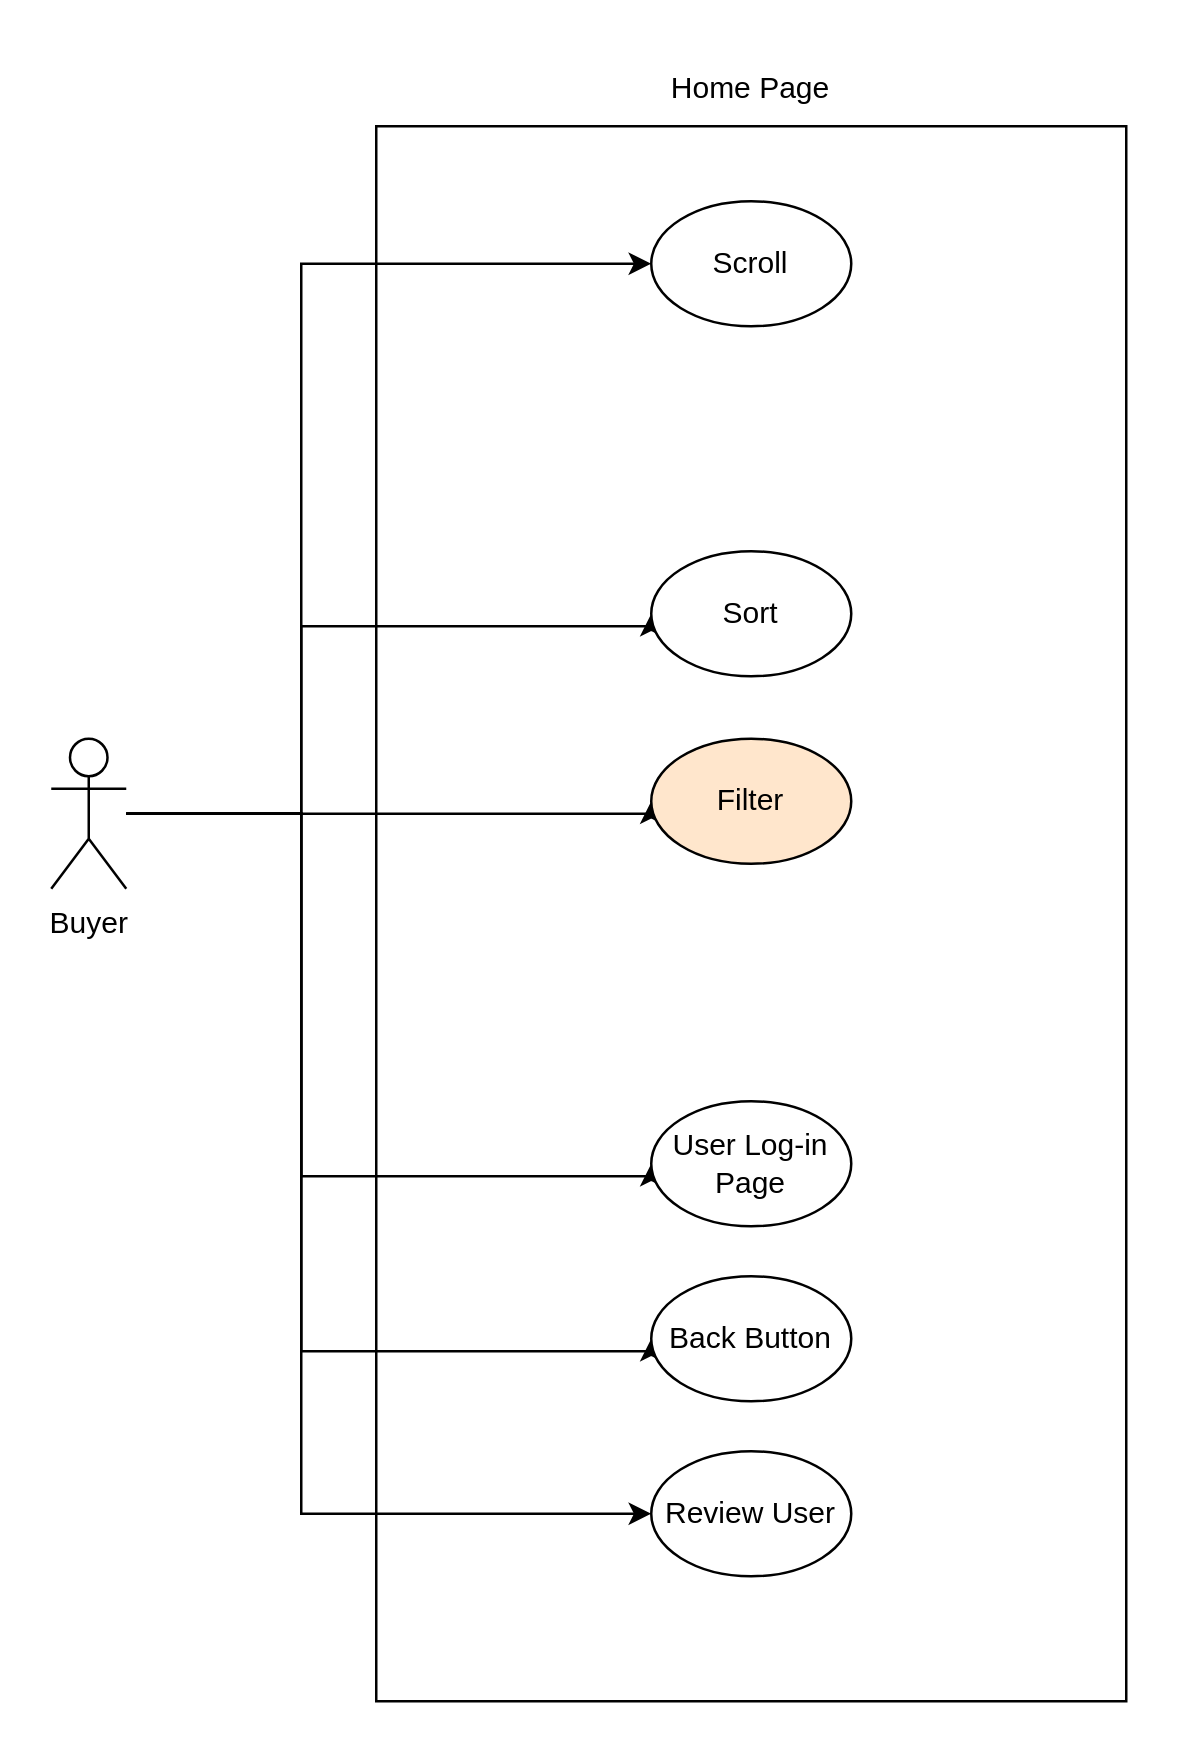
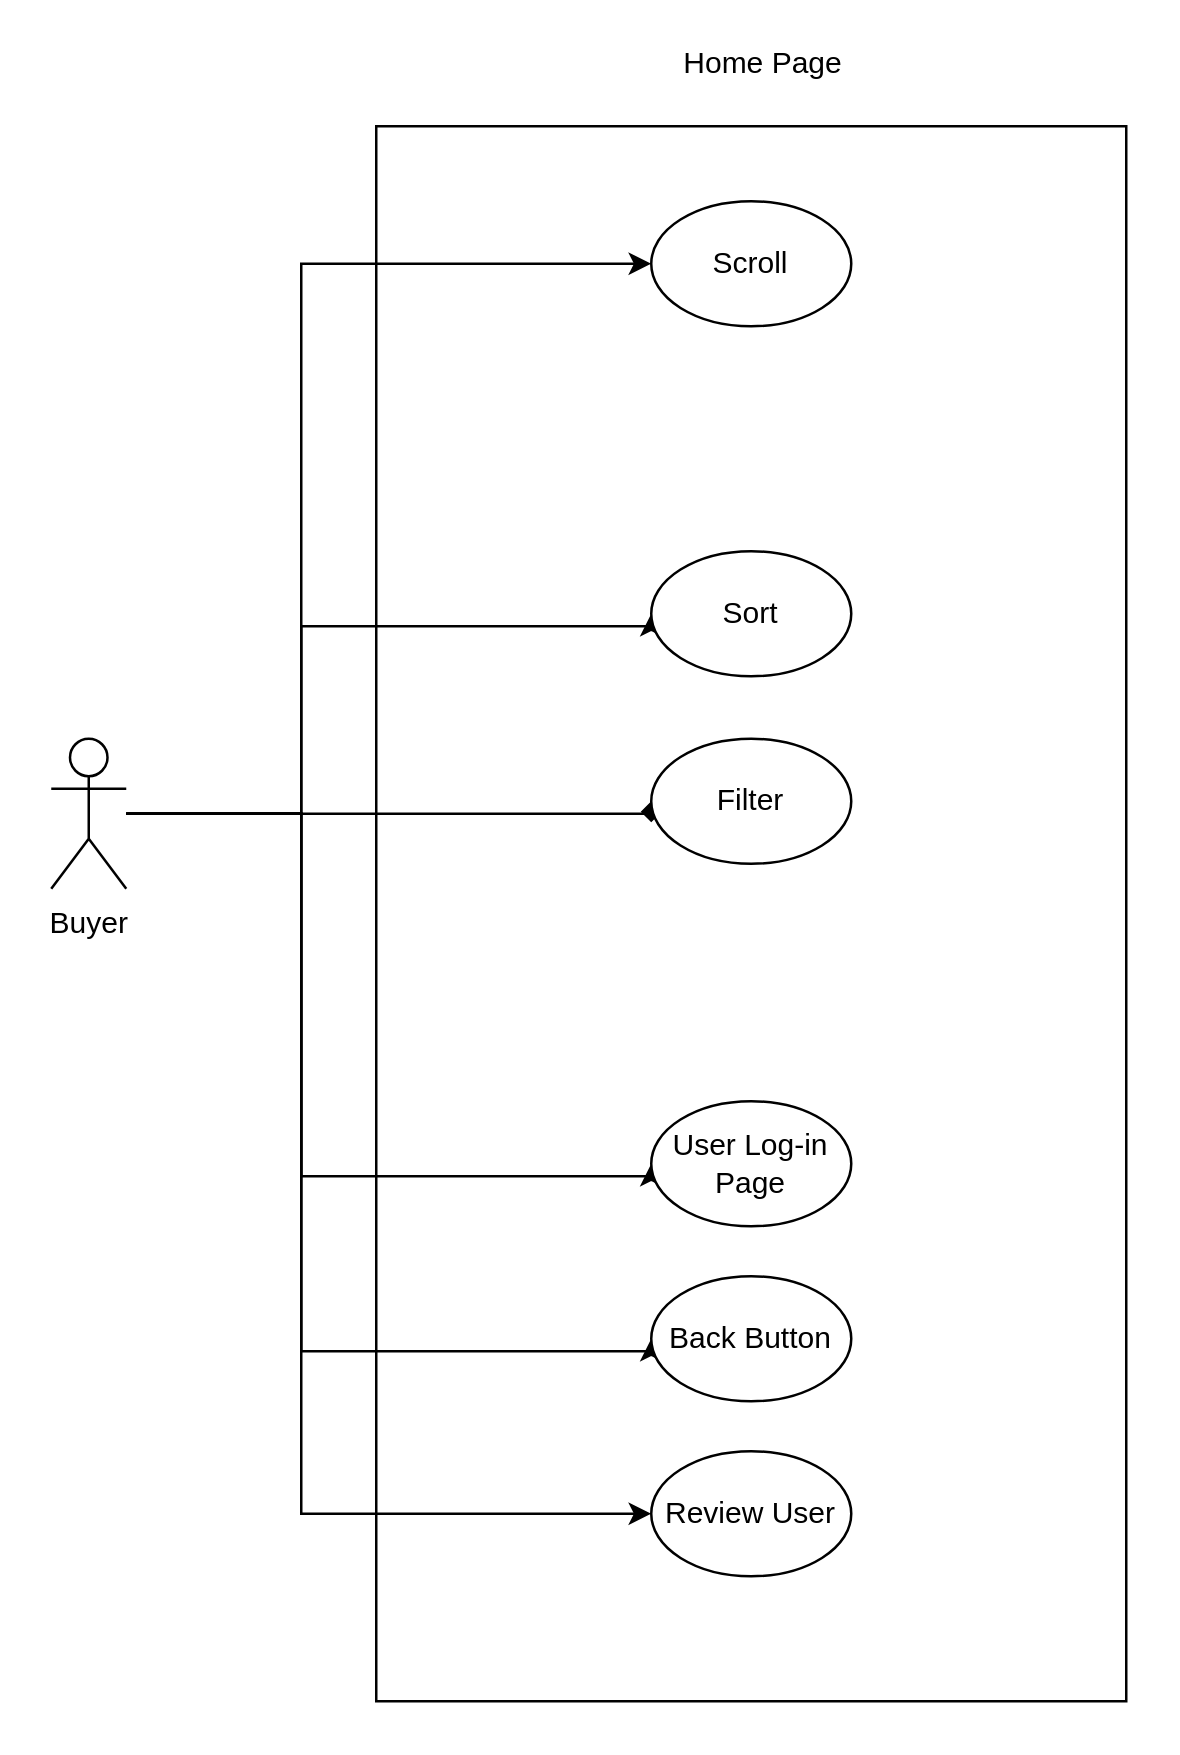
node "Home Page": moved (751, 89) -> (764, 64)
node "Filter": fillcolor #ffe6cc -> #ffffff
edge "Buyer" -> "Filter": arrowhead classic -> diamond
